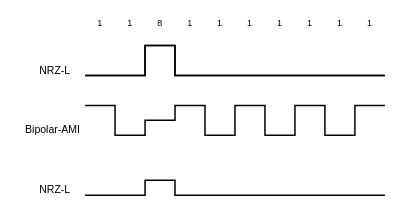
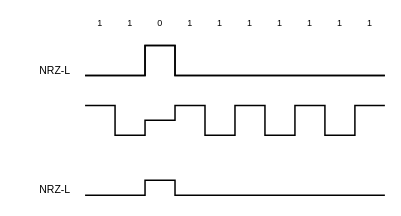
node "8": label "8" -> "0"
node "Bipolar-AMI": removed
